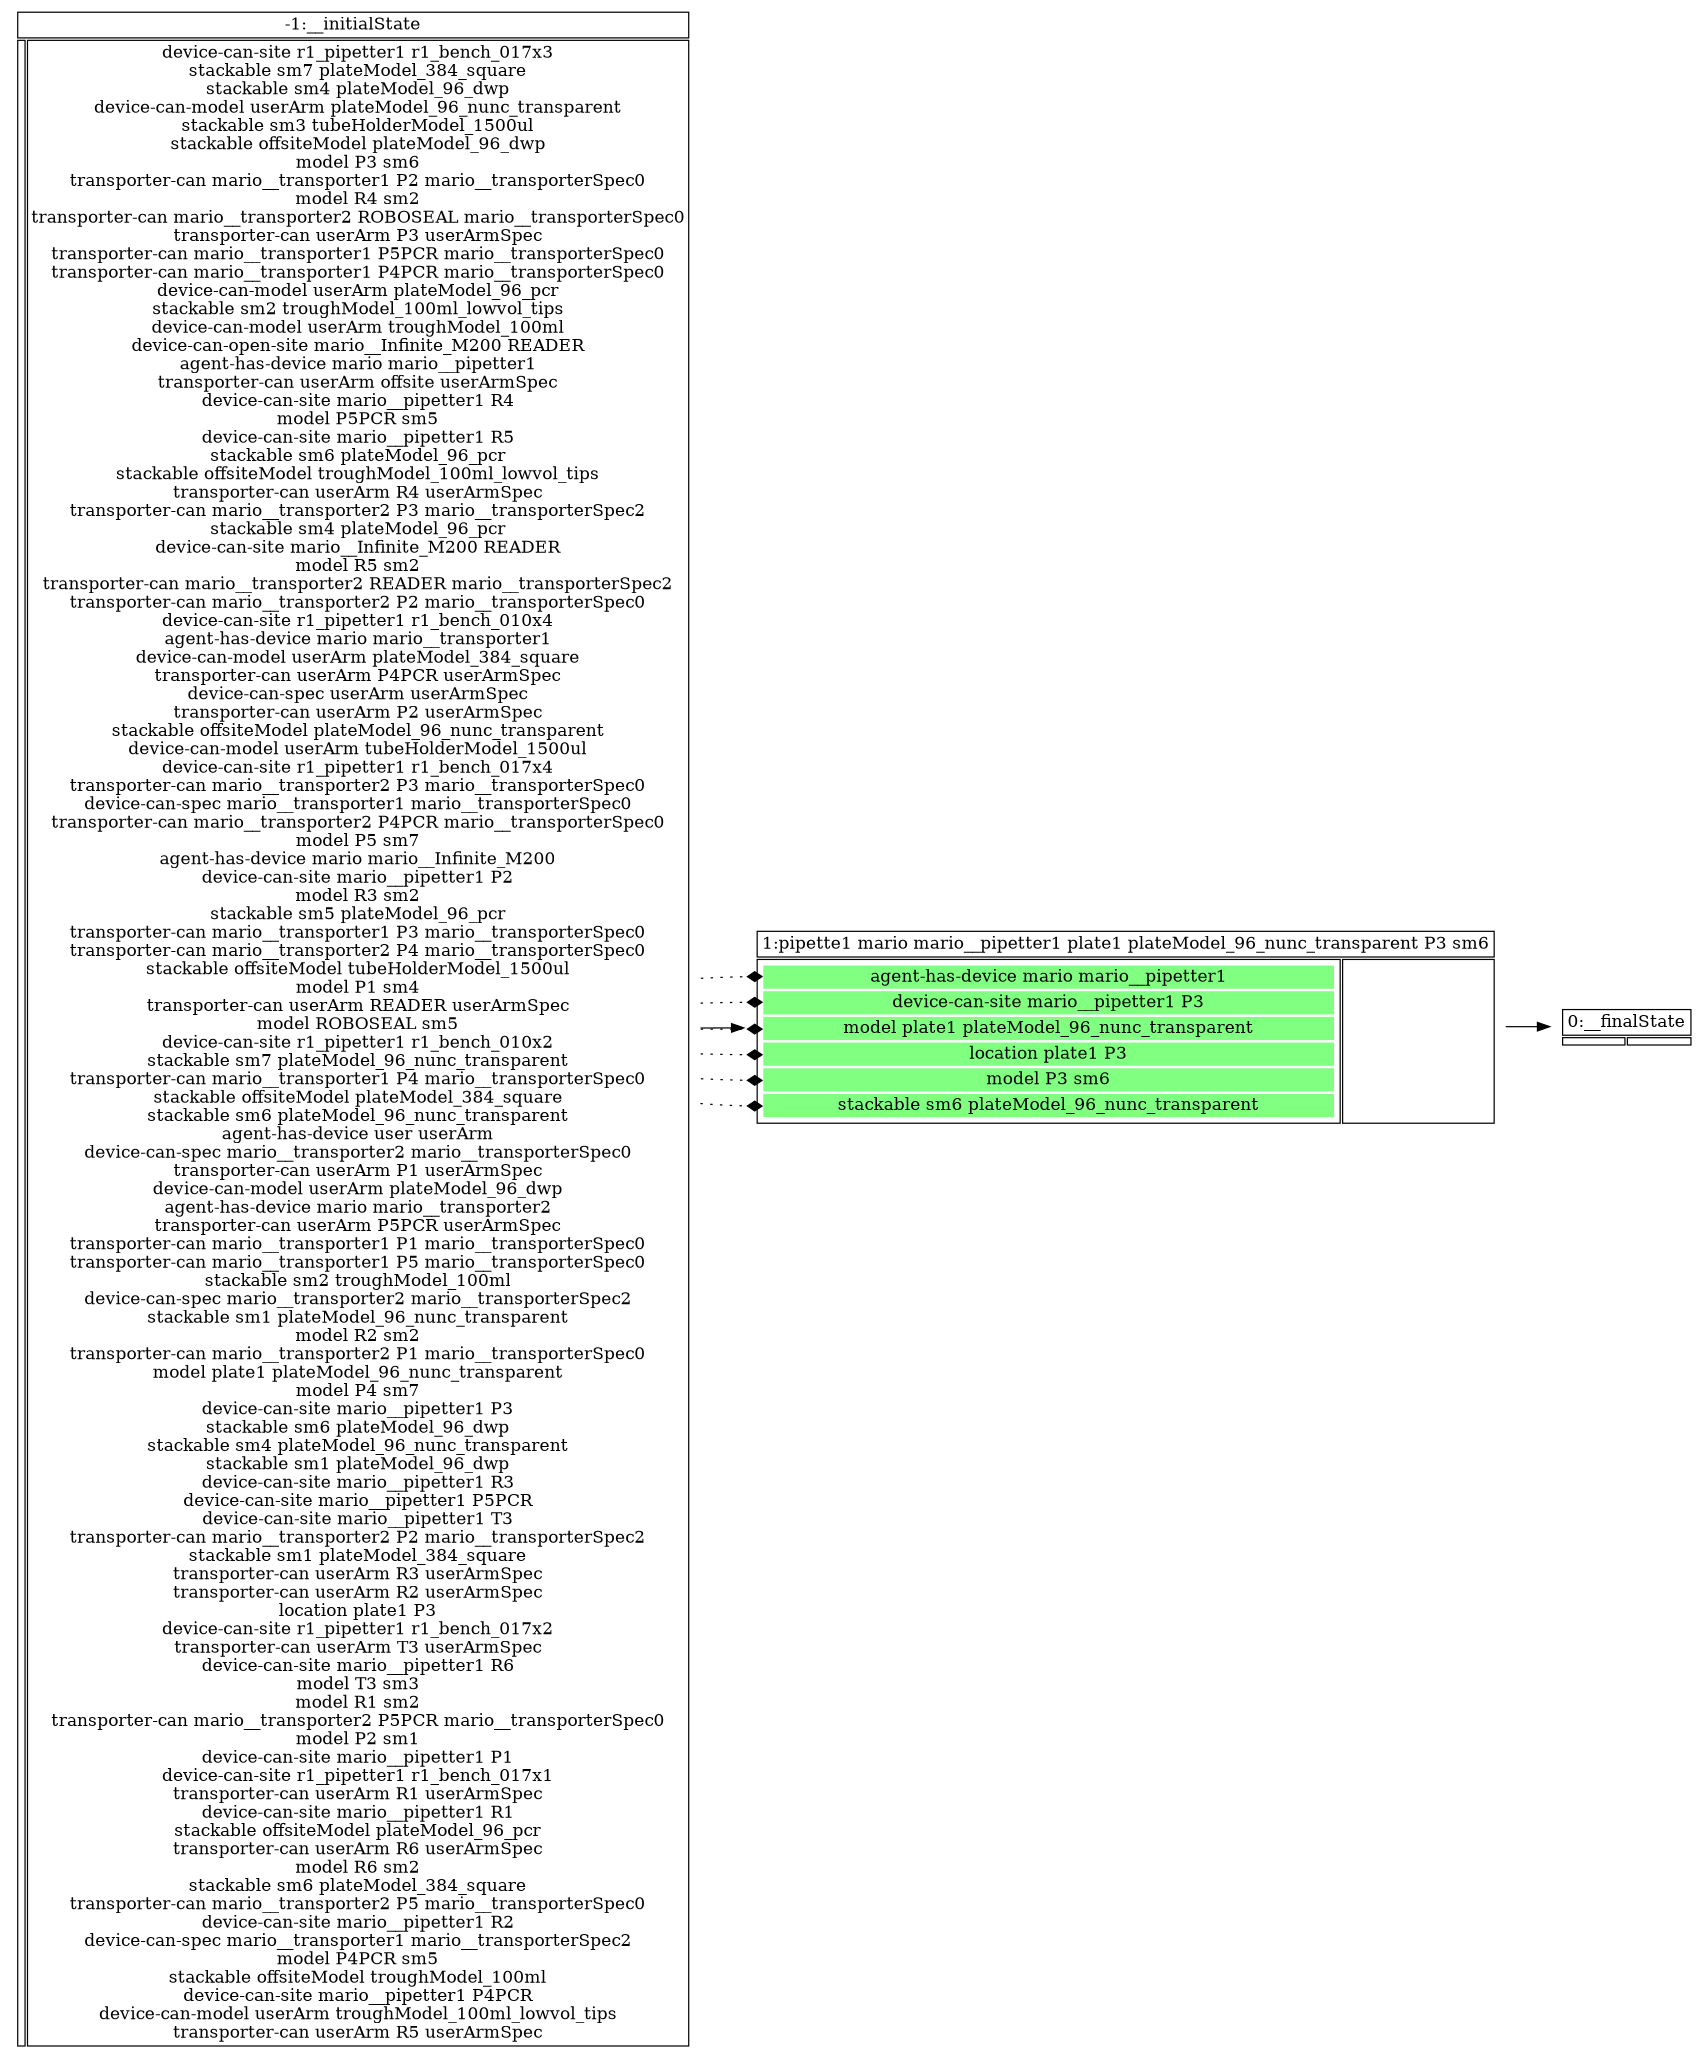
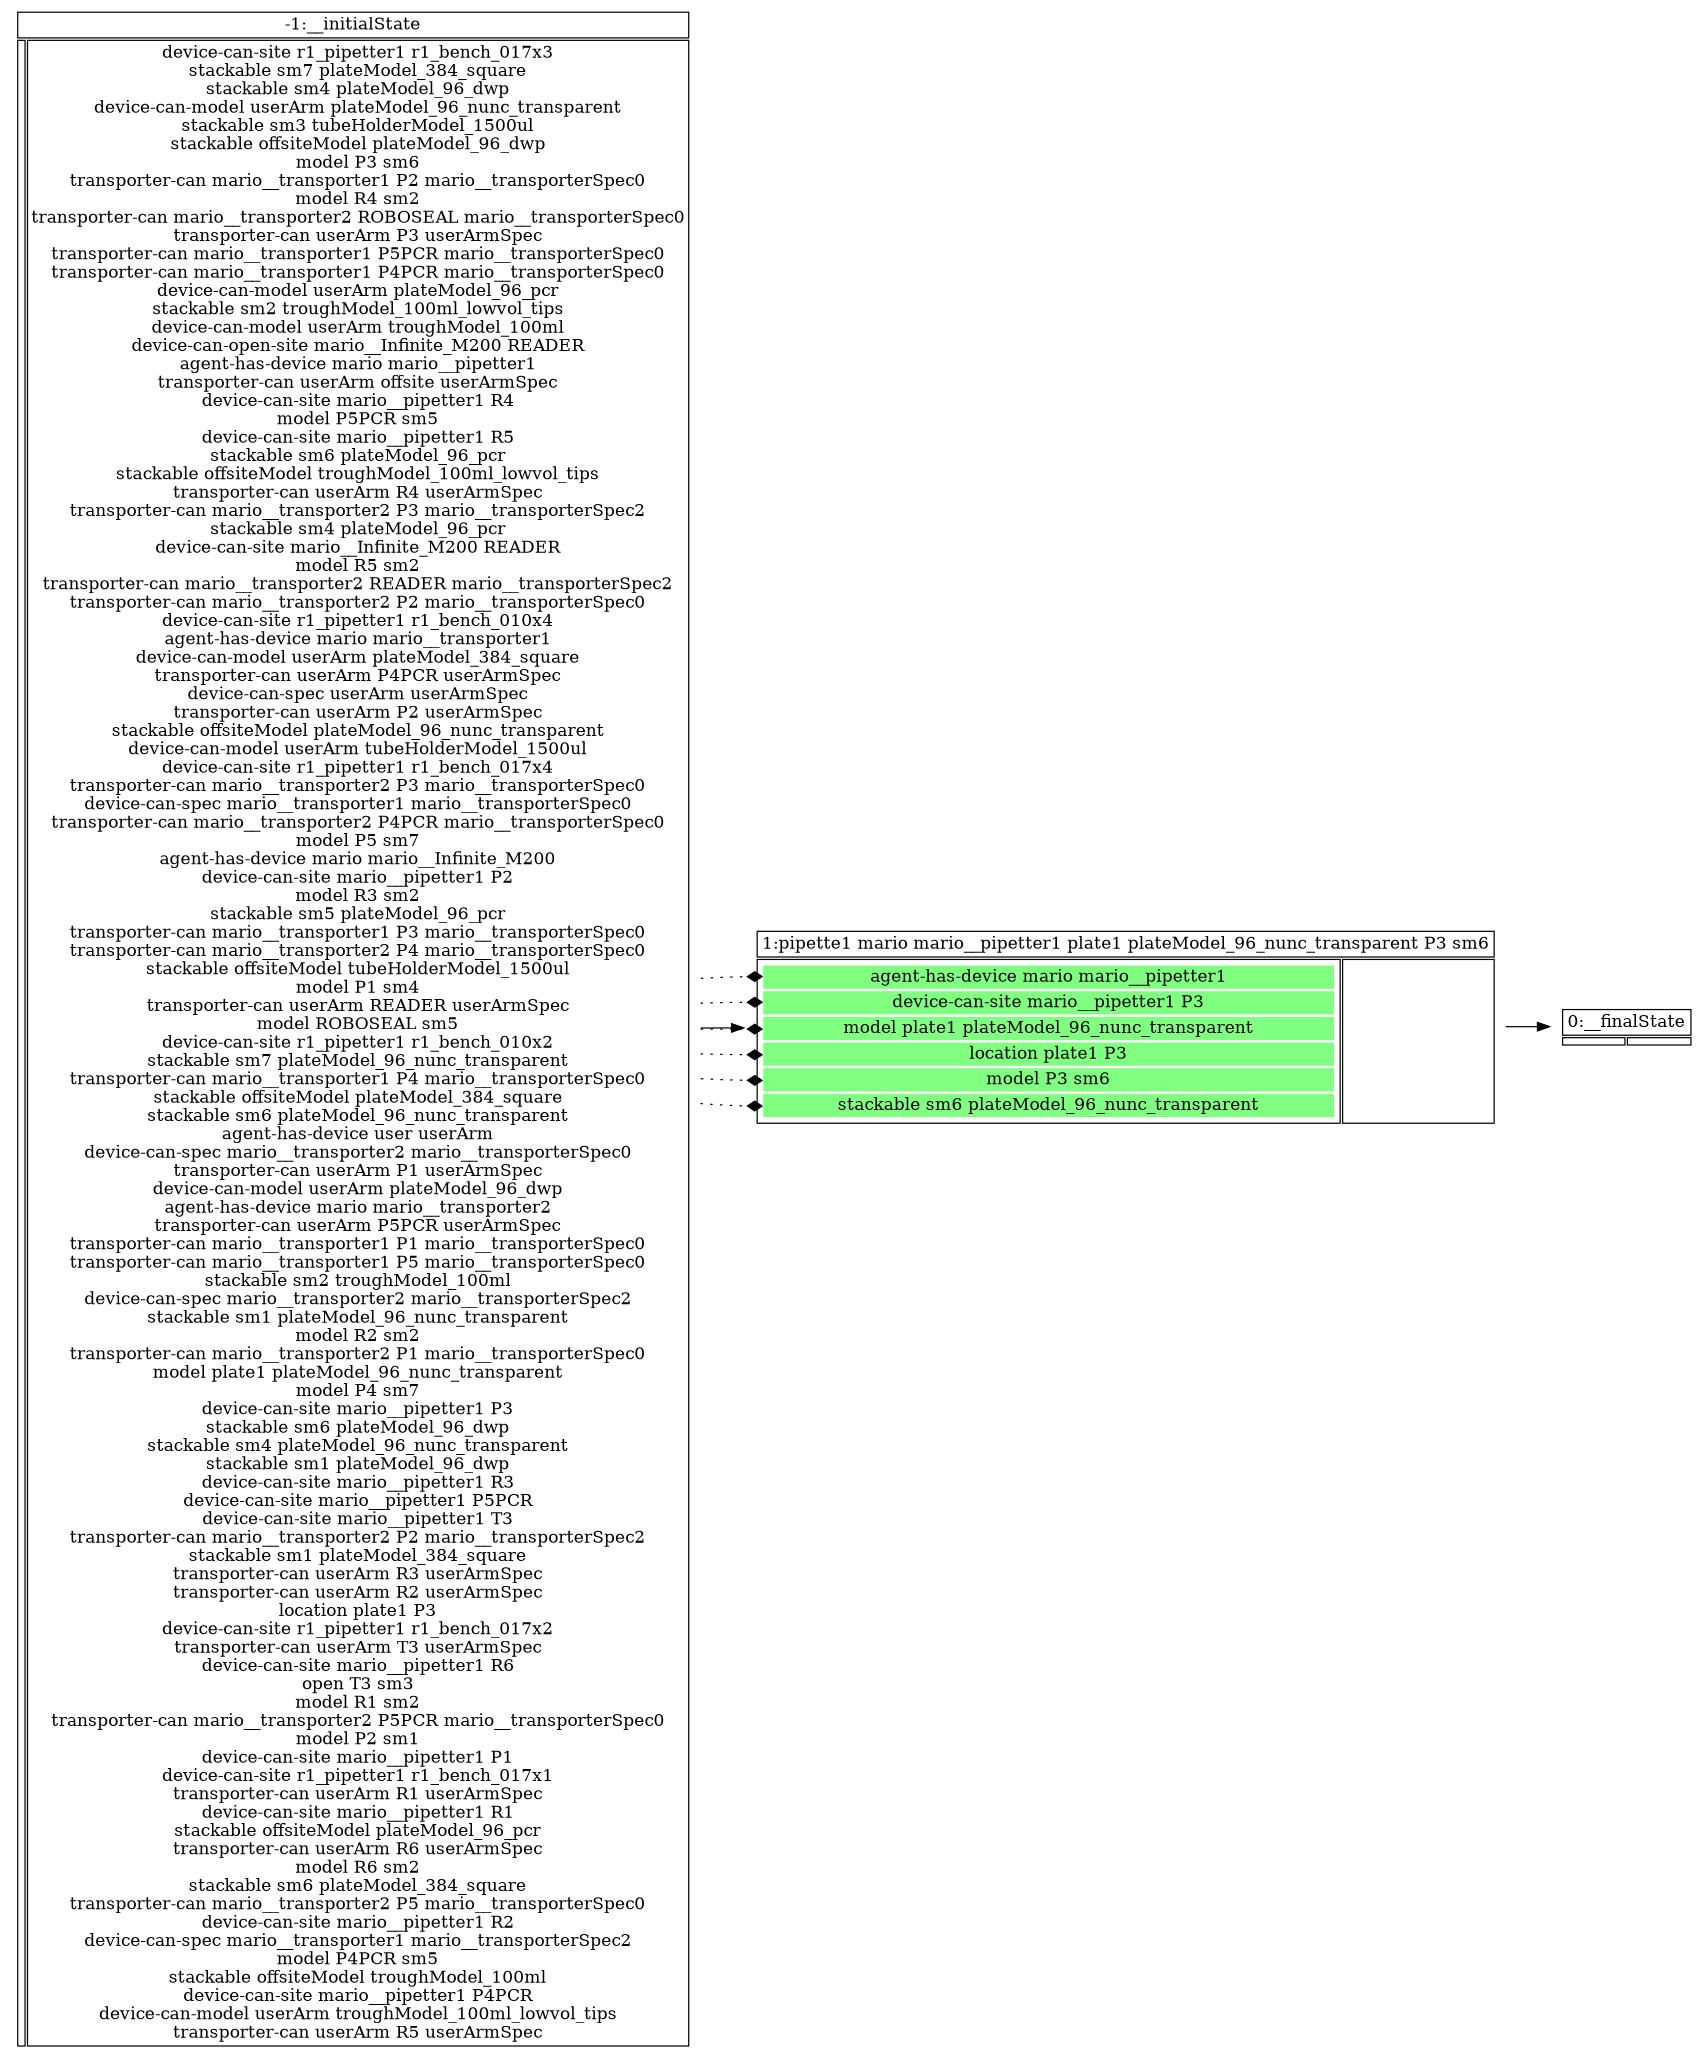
node "-1:__initialState": text "model T3 sm3" -> "open T3 sm3"
